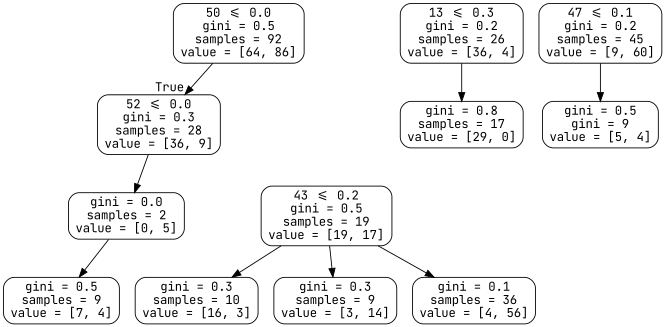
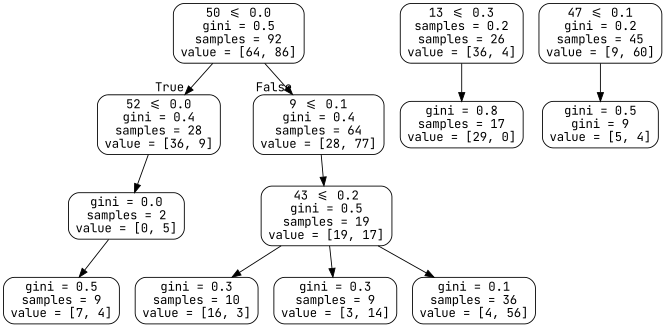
node "13 <= 0.3 gini = 0.2 samples = 26 value = [36, 4]": label "13 <= 0.3 gini = 0.2 samples = 26 value = [36, 4]" -> "13 <= 0.3 samples = 0.2 samples = 26 value = [36, 4]"
node "52 <= 0.0 gini = 0.3 samples = 28 value = [36, 9]": label "52 <= 0.0 gini = 0.3 samples = 28 value = [36, 9]" -> "52 <= 0.0 gini = 0.4 samples = 28 value = [36, 9]"
node "9 <= 0.1 gini = 0.4 samples = 64 value = [28, 77]": added
